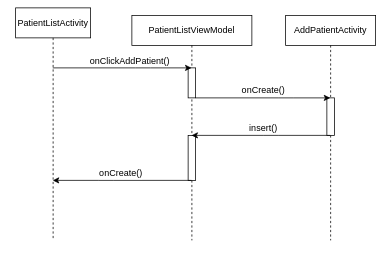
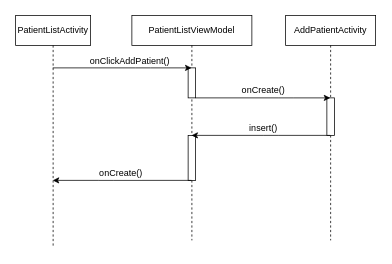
node "PatientListActivity": moved (53, 124) -> (53, 132)
